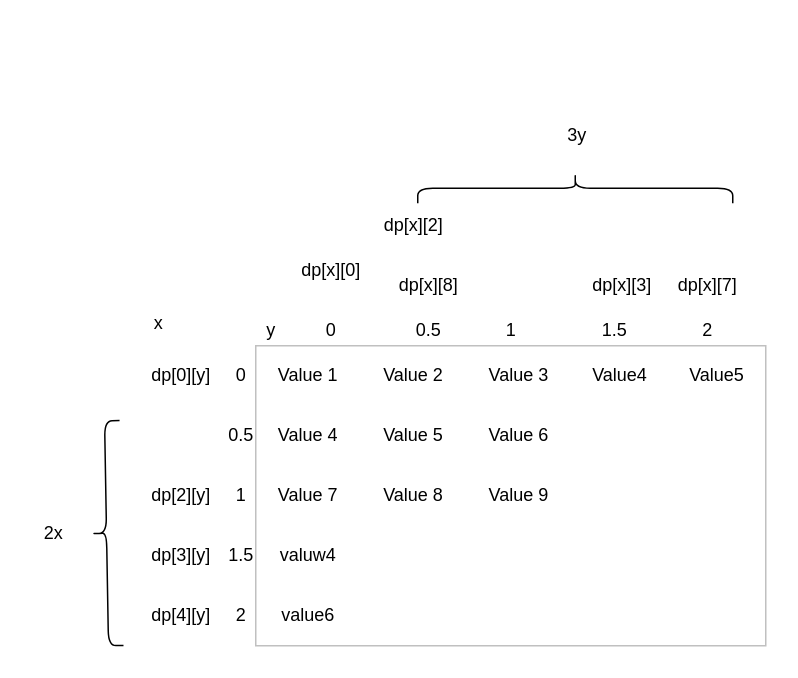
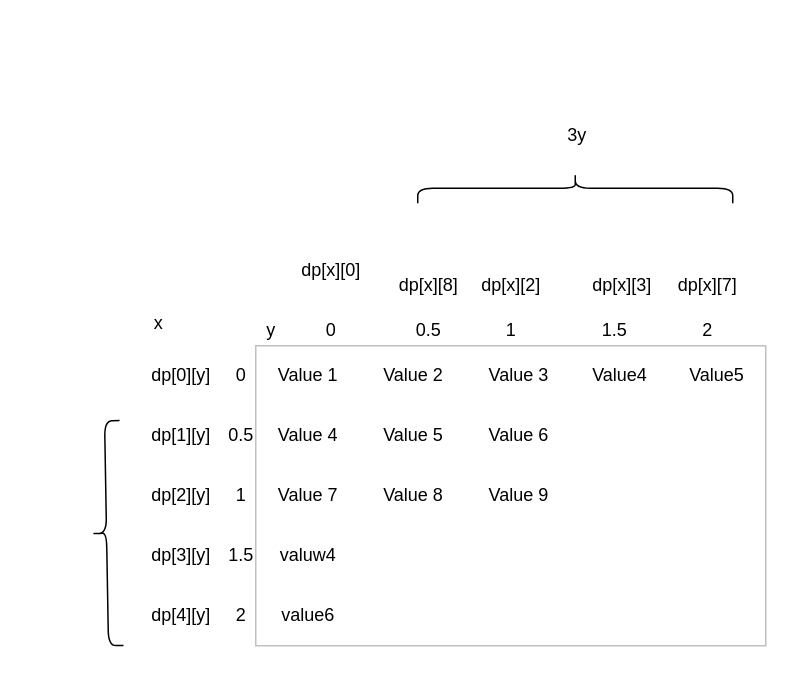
node "dp[x][2]": moved (413, 226) -> (511, 286)
node "dp[1][y]": added
node "2x": removed
